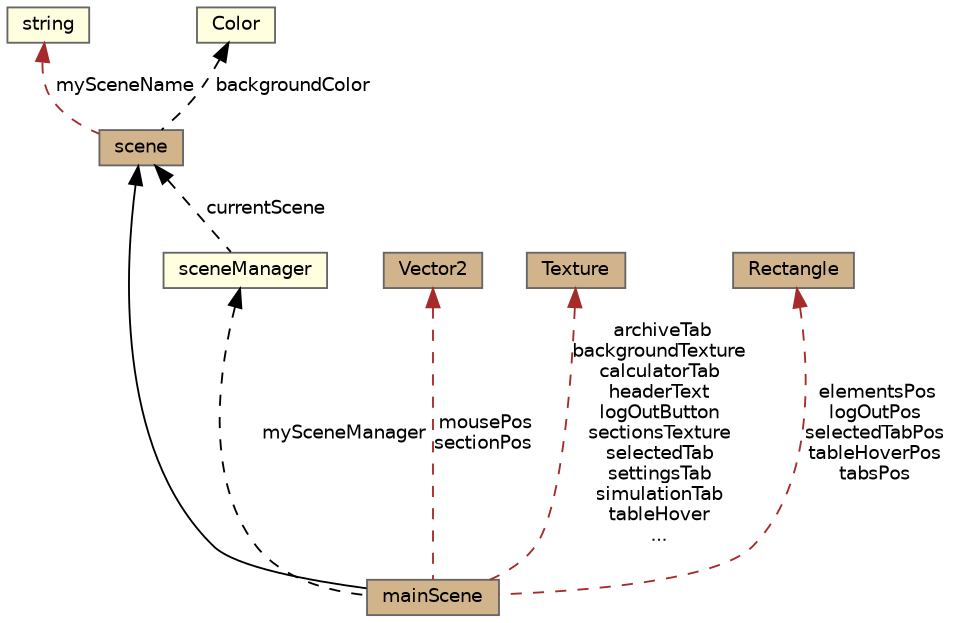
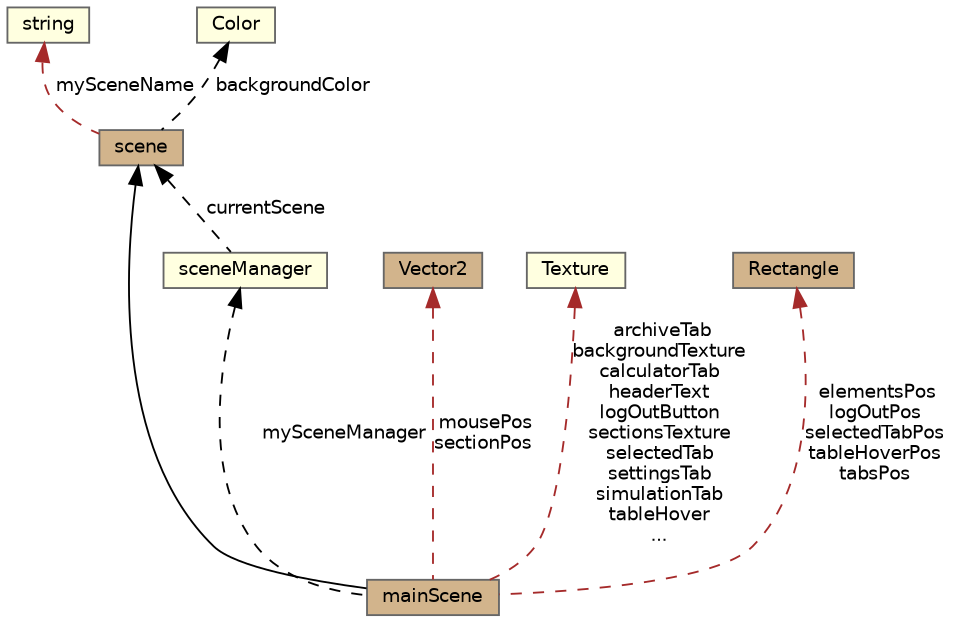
node "Texture": fillcolor tan -> lightyellow
